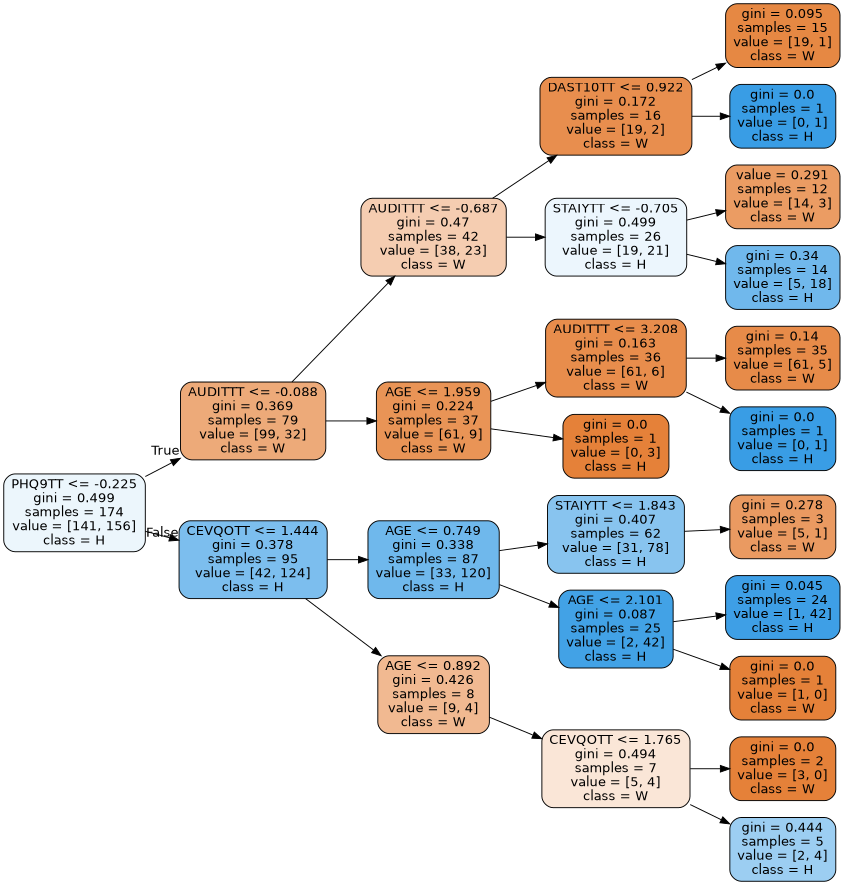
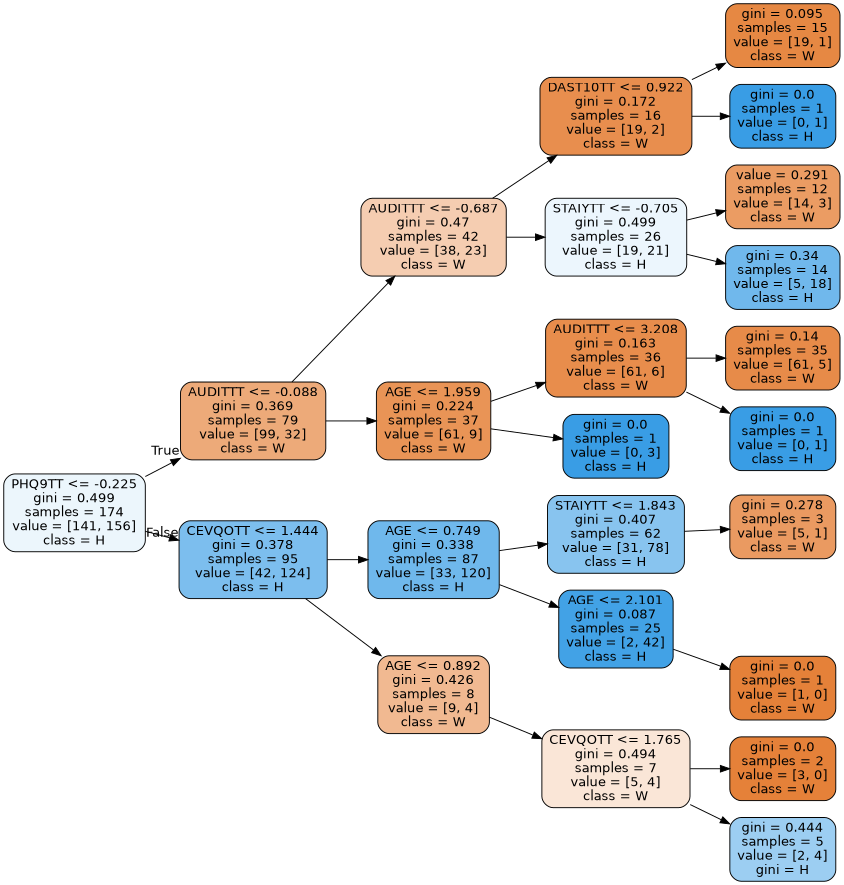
node "gini = 0.0 samples = 1 value = [0, 3] class = H": fillcolor #e58139 -> #399de5
node "gini = 0.045 samples = 24 value = [1, 42] class = H": removed
node "gini = 0.444 samples = 5 value = [2, 4] class = H": label "gini = 0.444 samples = 5 value = [2, 4] class = H" -> "gini = 0.444 samples = 5 value = [2, 4] gini = H"
